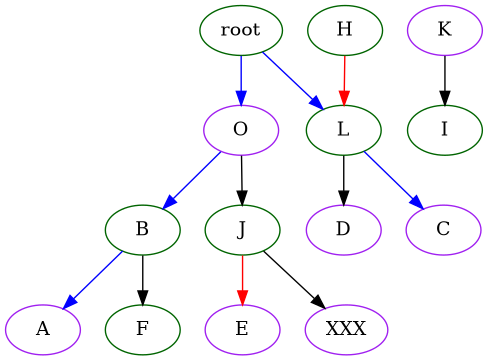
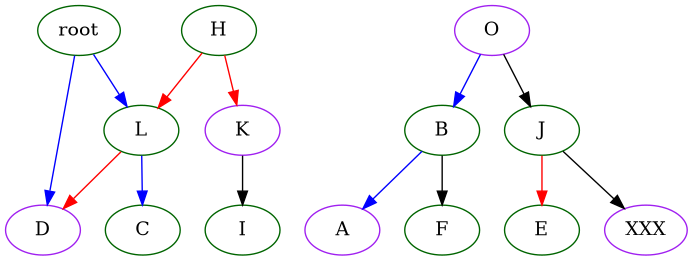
edge "H" -> "K": added
edge "root" -> "O": now "root" -> "D"
edge "L" -> "D": color black -> red
node "C": color purple -> darkgreen
node "E": color purple -> darkgreen
